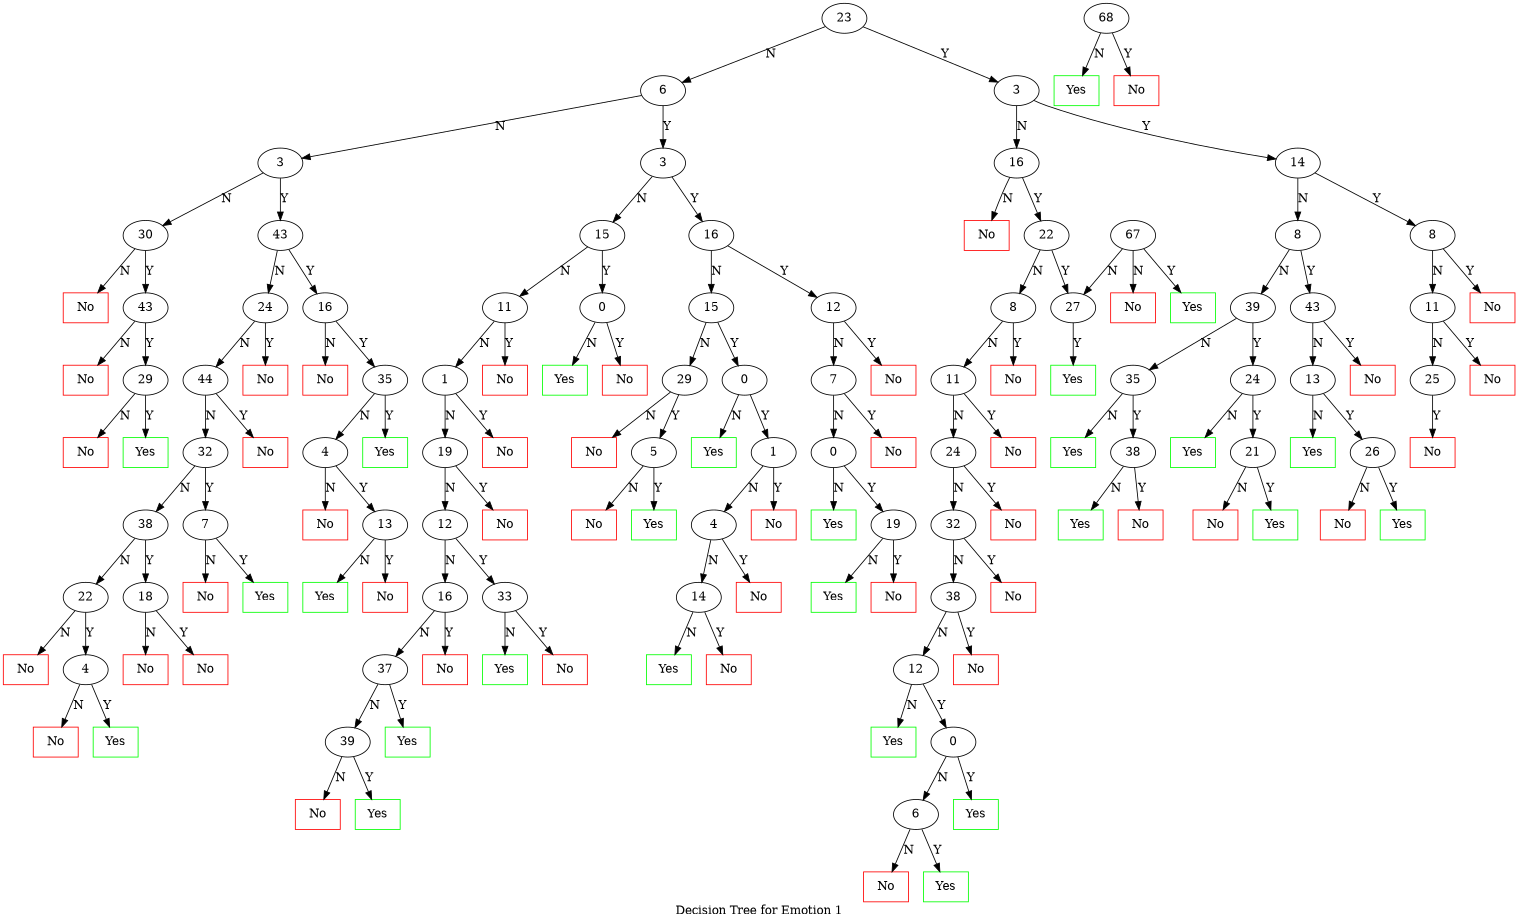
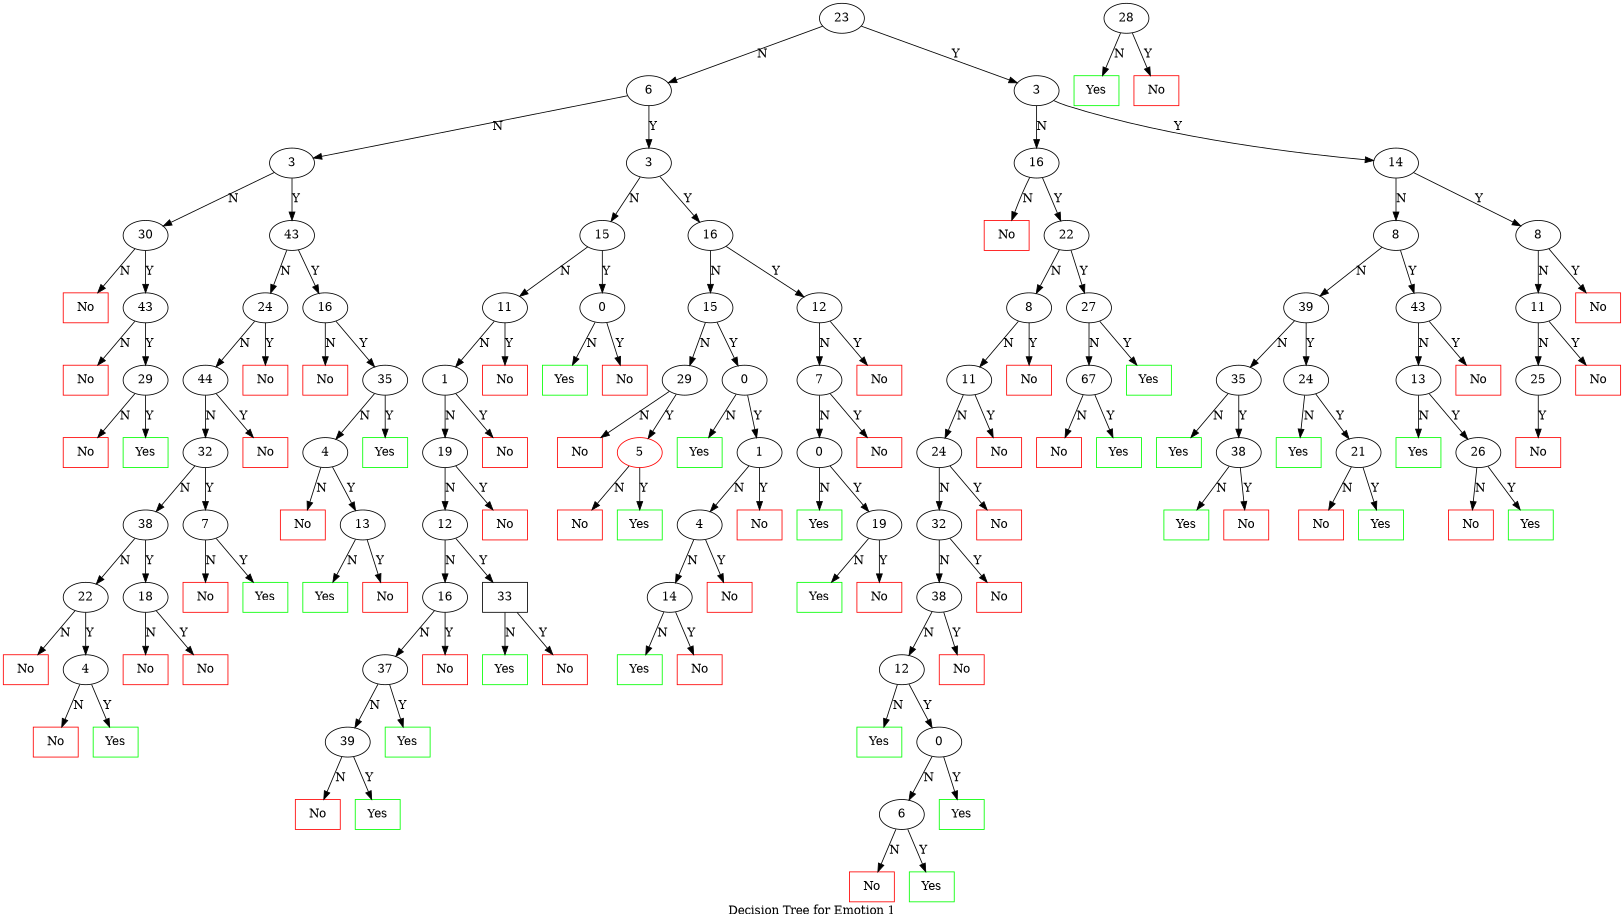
node "68": label "68" -> "28"
edge "67" -> "27": reversed
node "5": color black -> red
node "33": shape ellipse -> box
